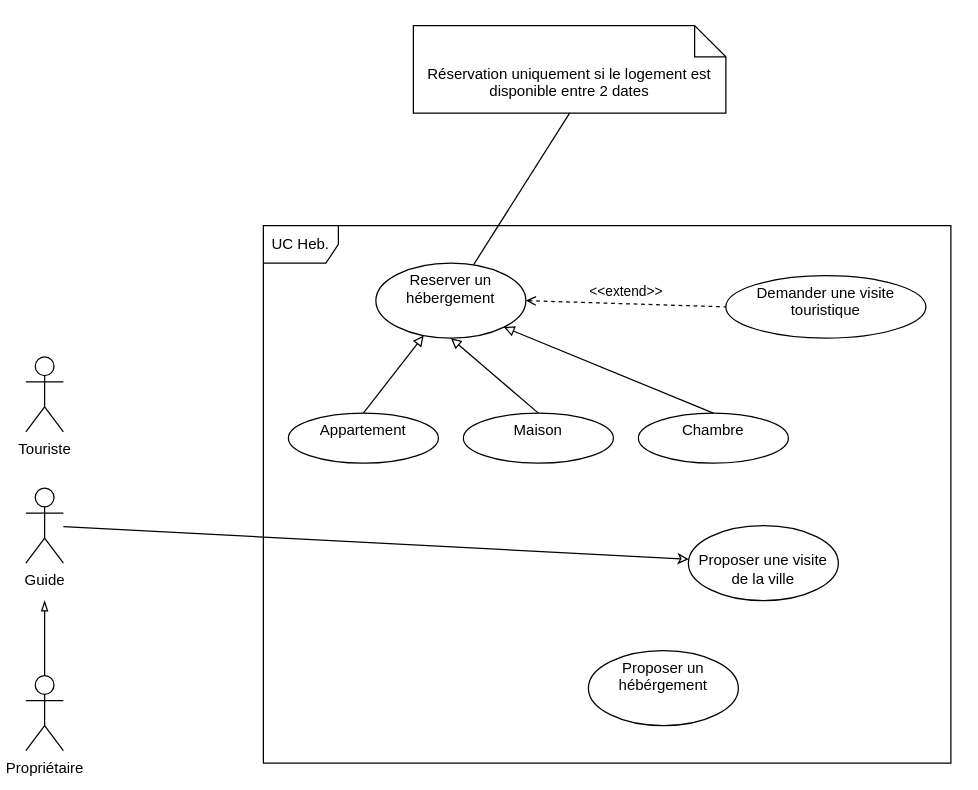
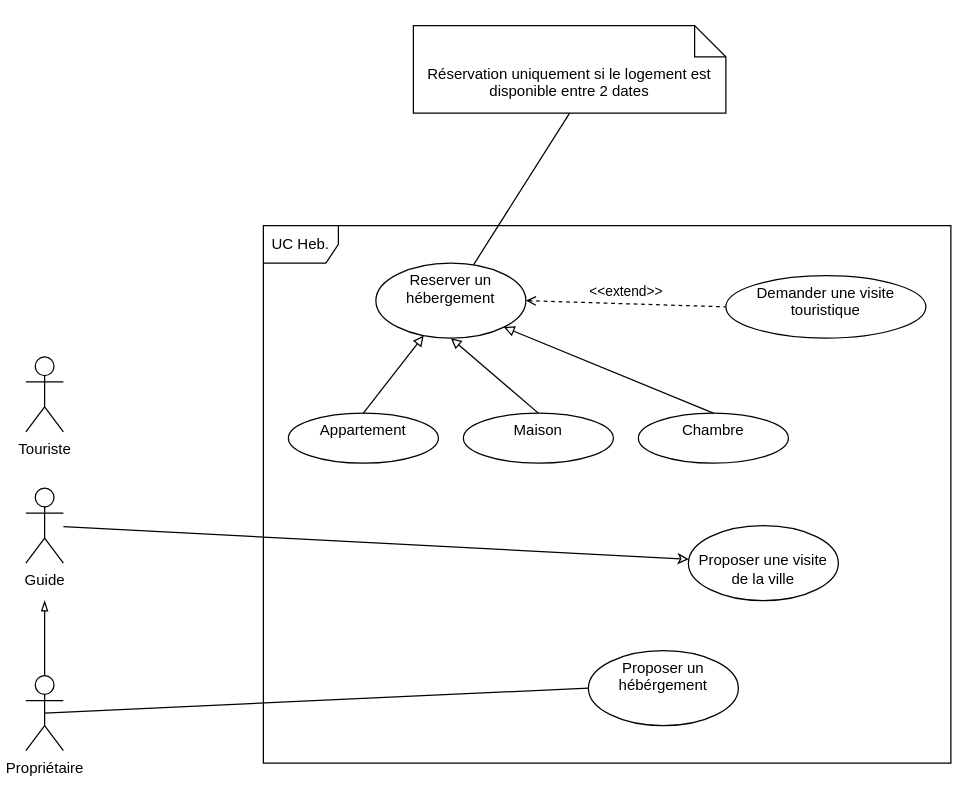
edge "Proposer un hébérgement" -- "Propriétaire": added
